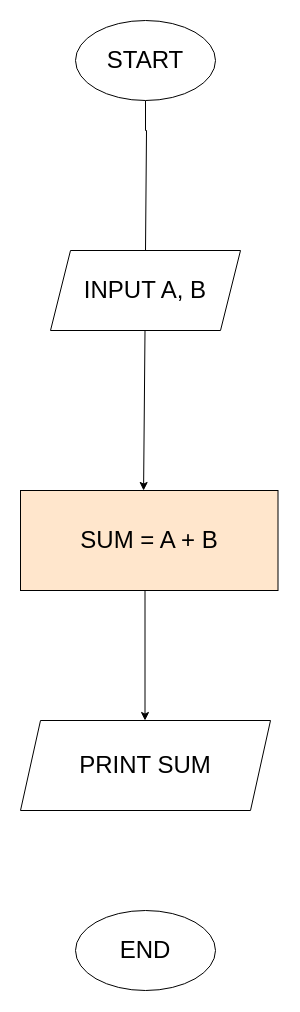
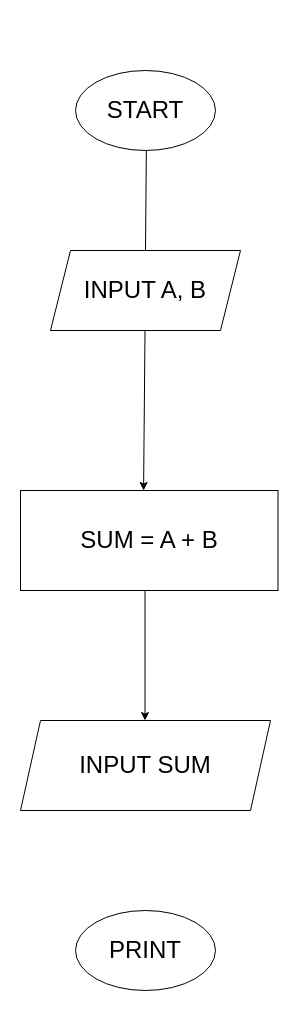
node "START": moved (146, 61) -> (146, 111)
node "SUM = A + B": fillcolor #ffe6cc -> #ffffff
node "PRINT SUM": label "PRINT SUM" -> "INPUT SUM"
node "END": label "END" -> "PRINT"
